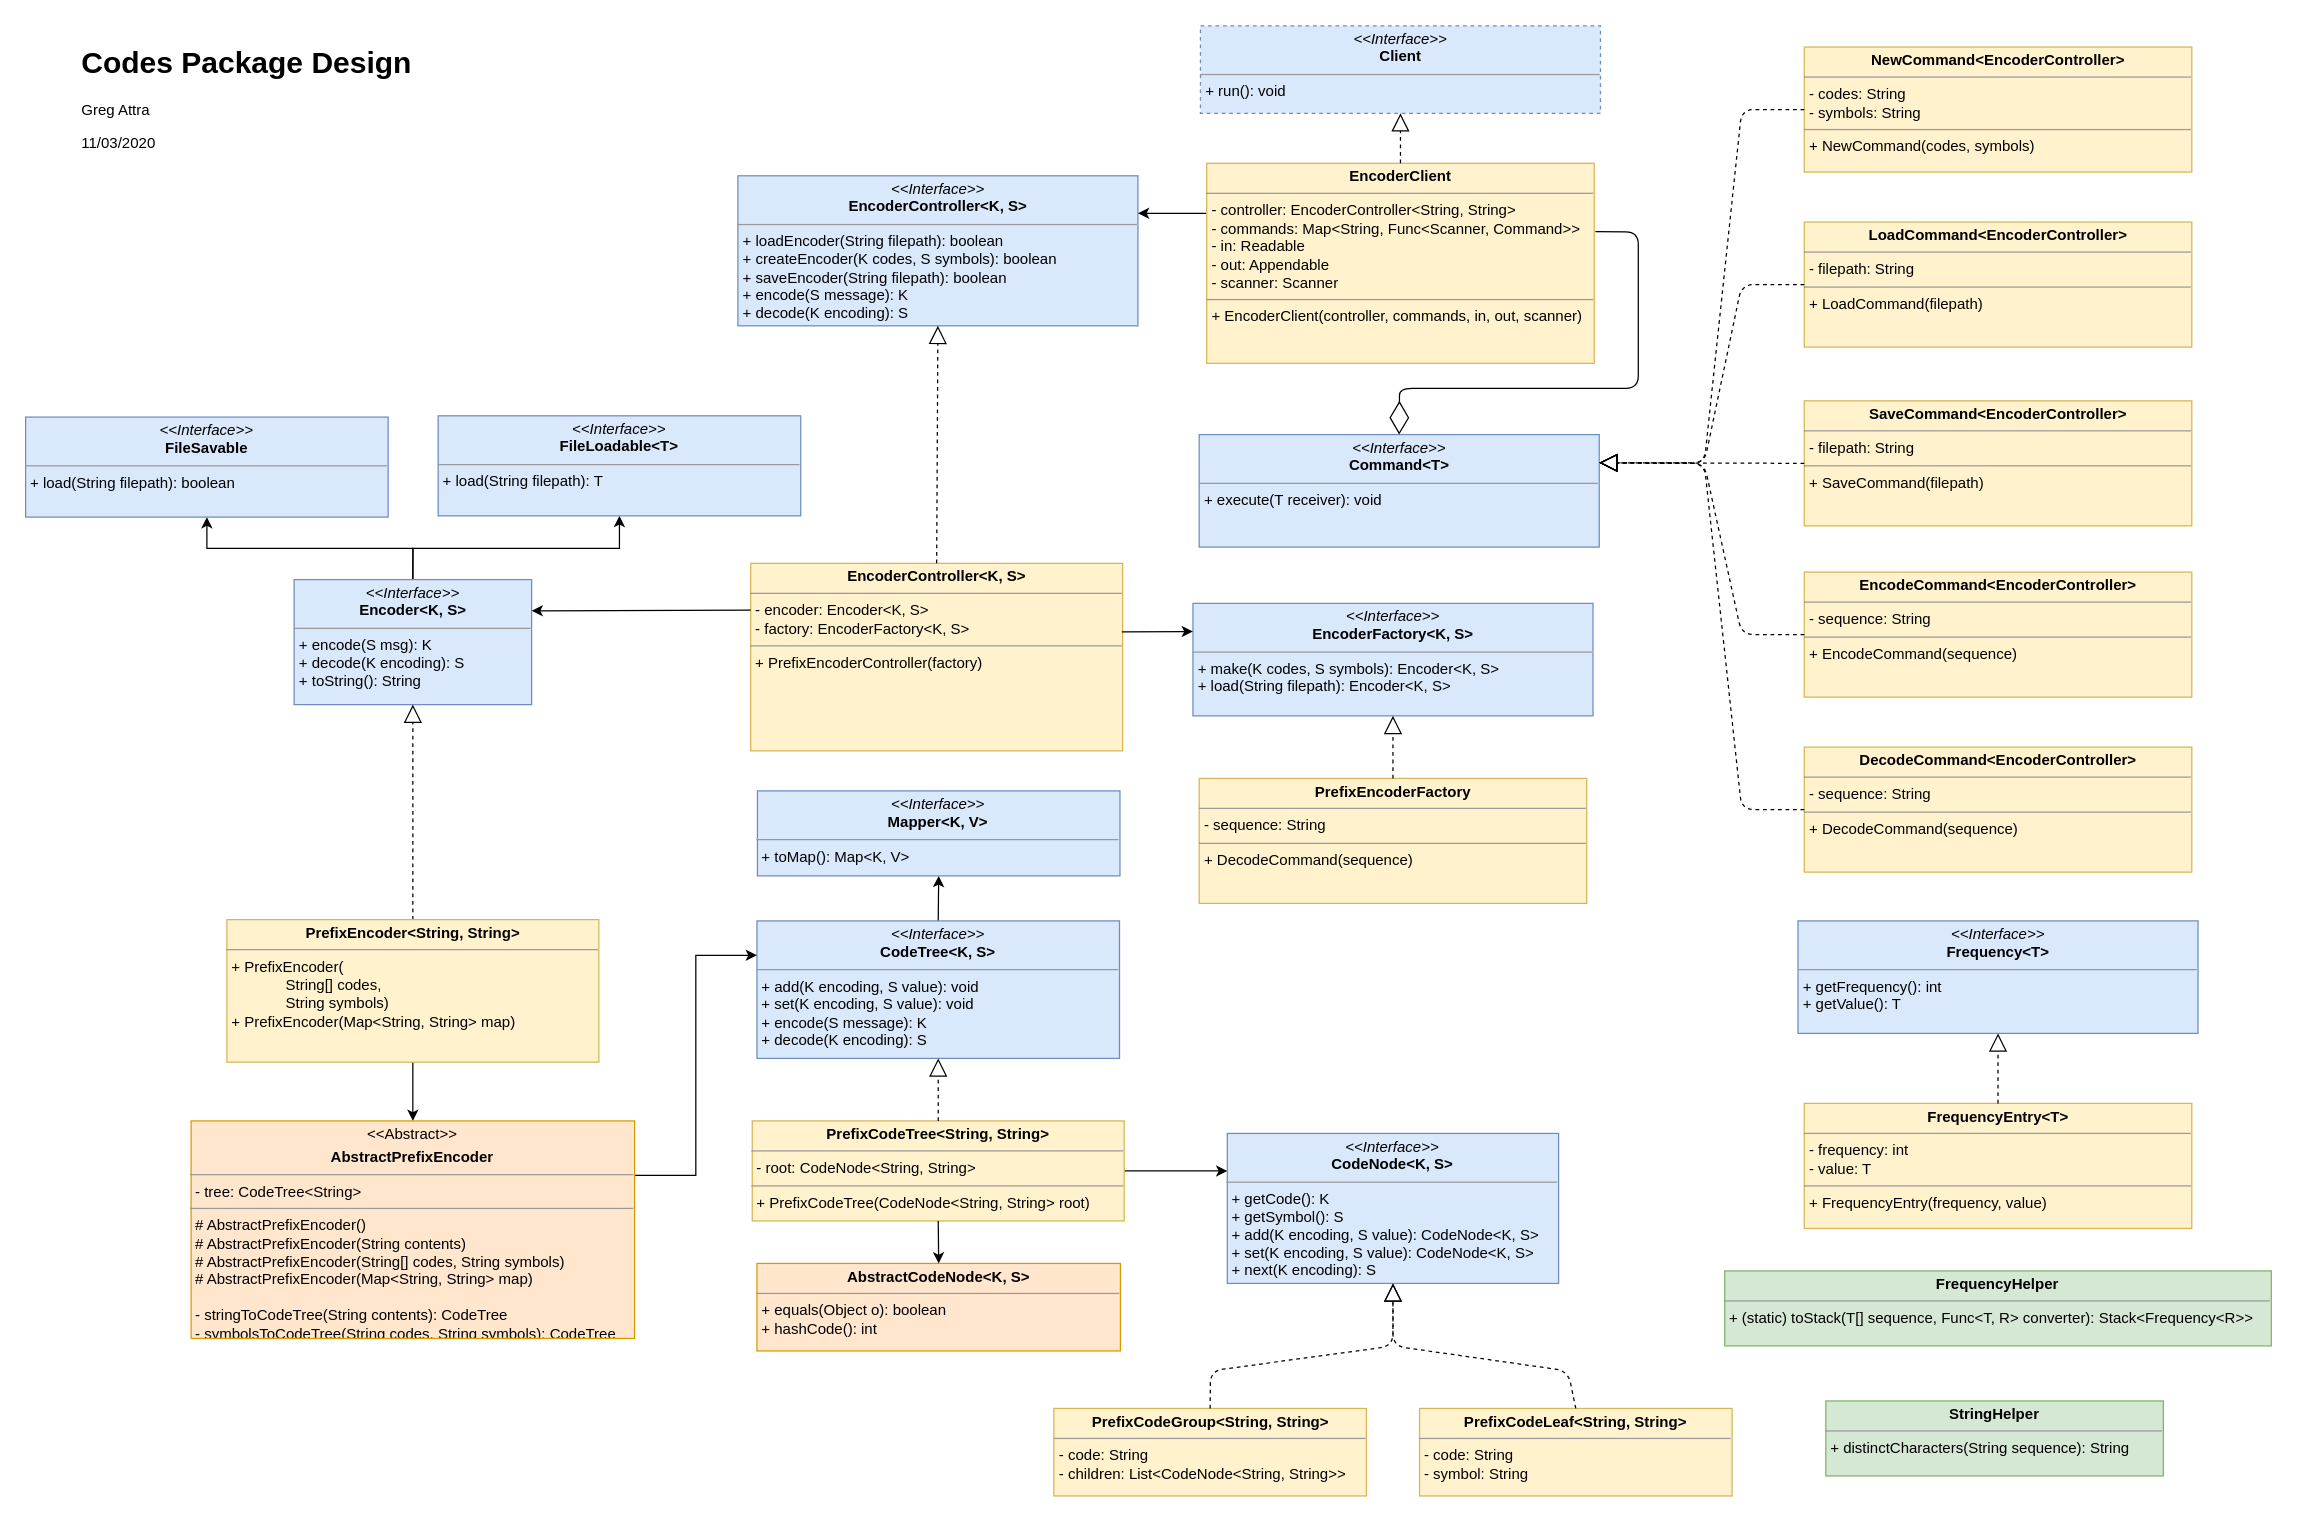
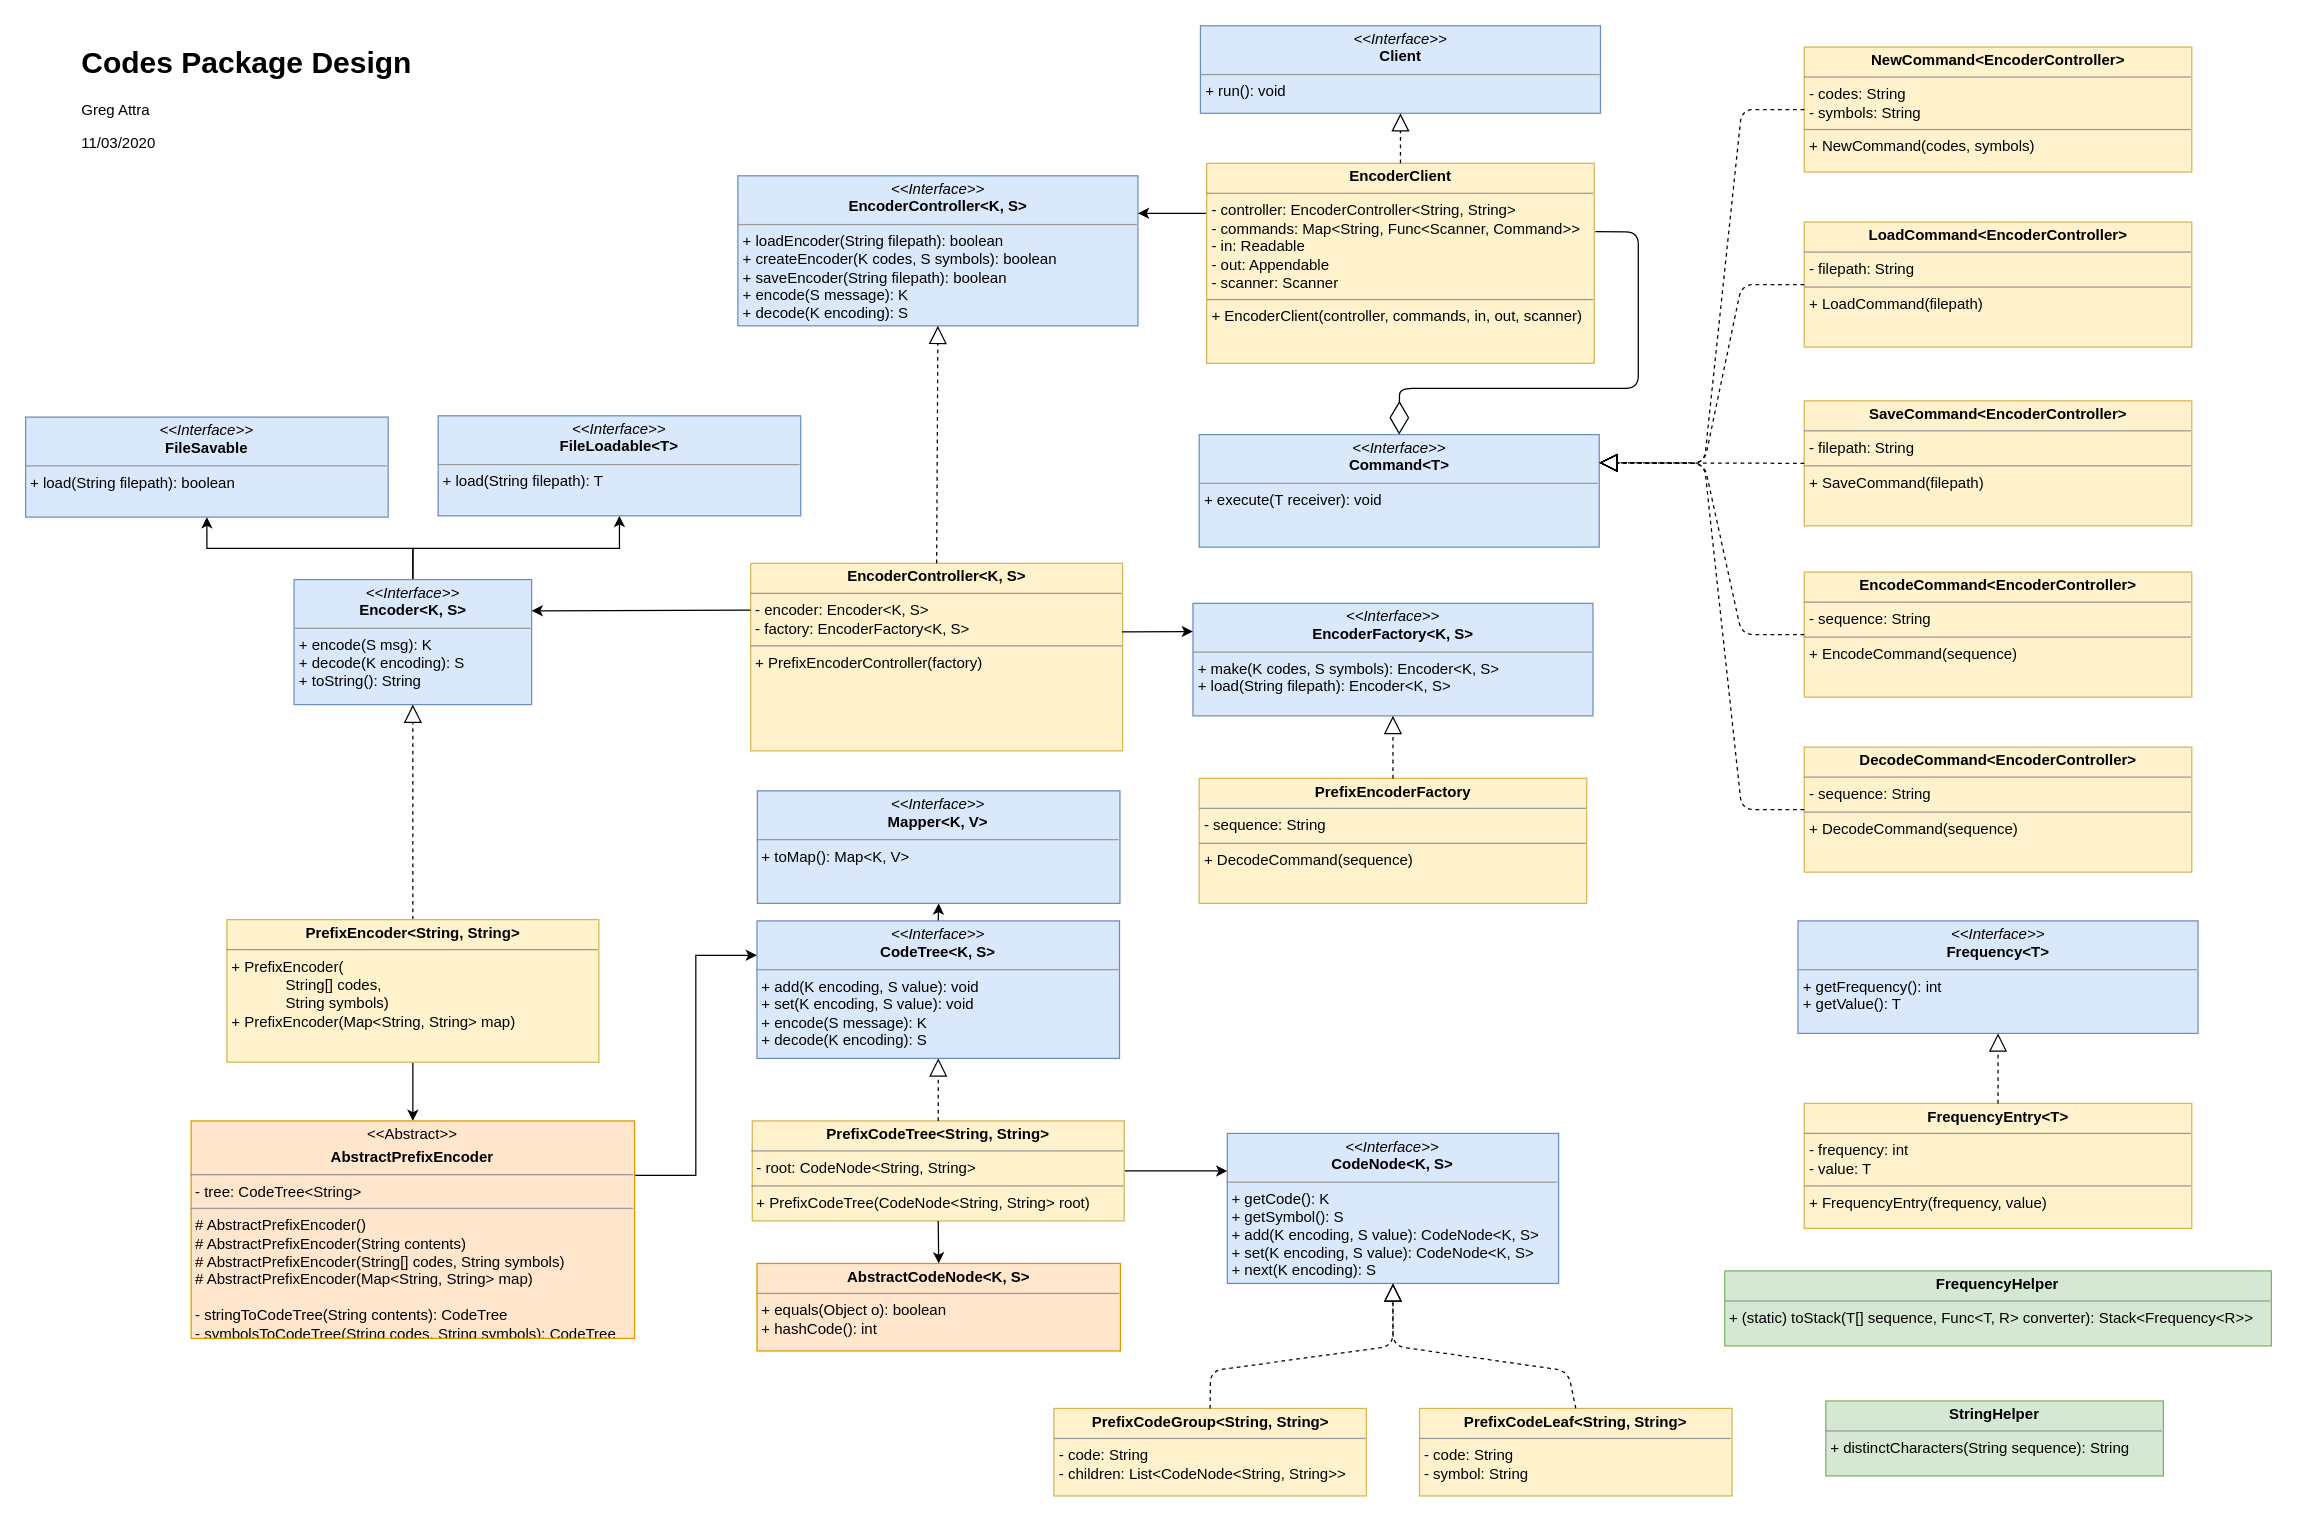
node "<<Interface>> Client + run(): void": style dashed -> solid
node "<<Interface>> Mapper<K, V> + toMap(): Map<K, V>": size 363x85 -> 363x113
